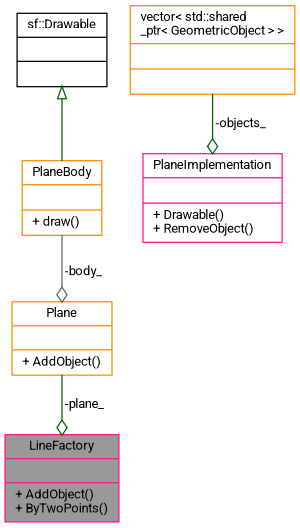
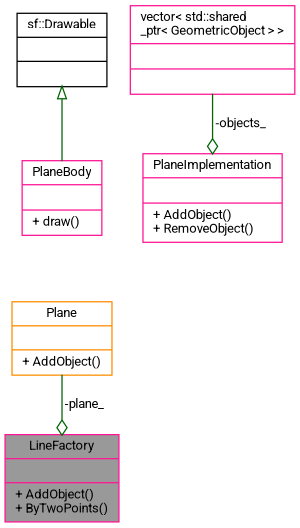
node "vector< std::shared": color darkorange -> deeppink
node "PlaneBody": color darkorange -> deeppink
node "PlaneImplementation": text "+ Drawable()" -> "+ AddObject()"
edge "PlaneBody" -> "Plane": removed, label "-body_"
